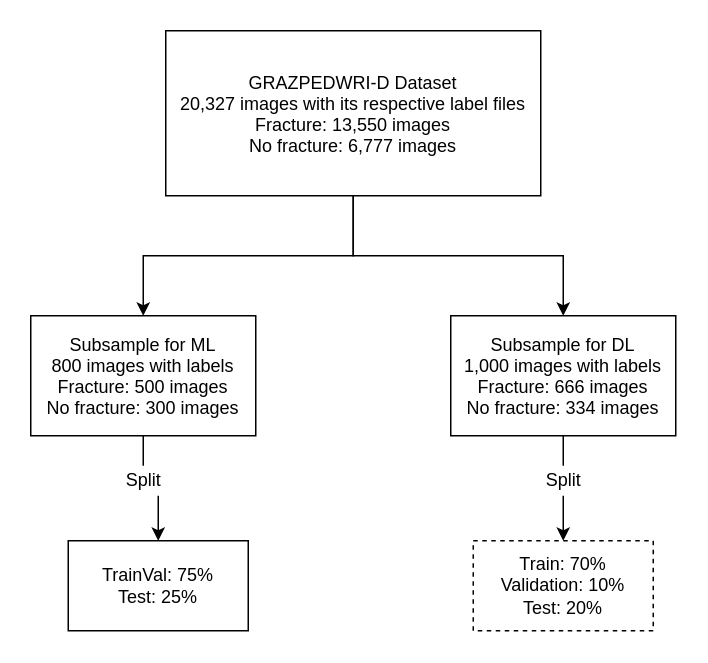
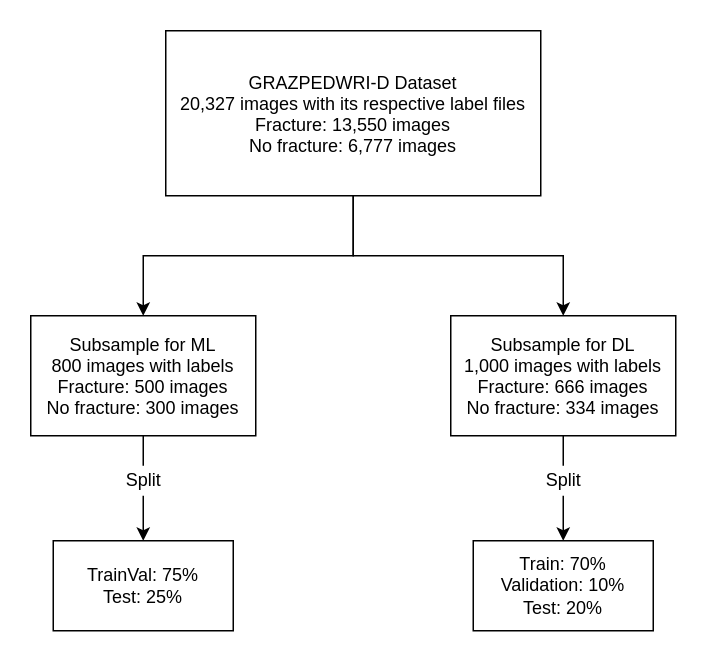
node "TrainVal: 75% Test: 25%": moved (158, 586) -> (143, 586)
node "Train: 70% Validation: 10% Test: 20%": style dashed -> solid
